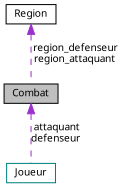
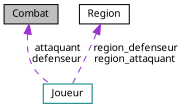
edge "Combat" -> "Region": now "Joueur" -> "Region"
